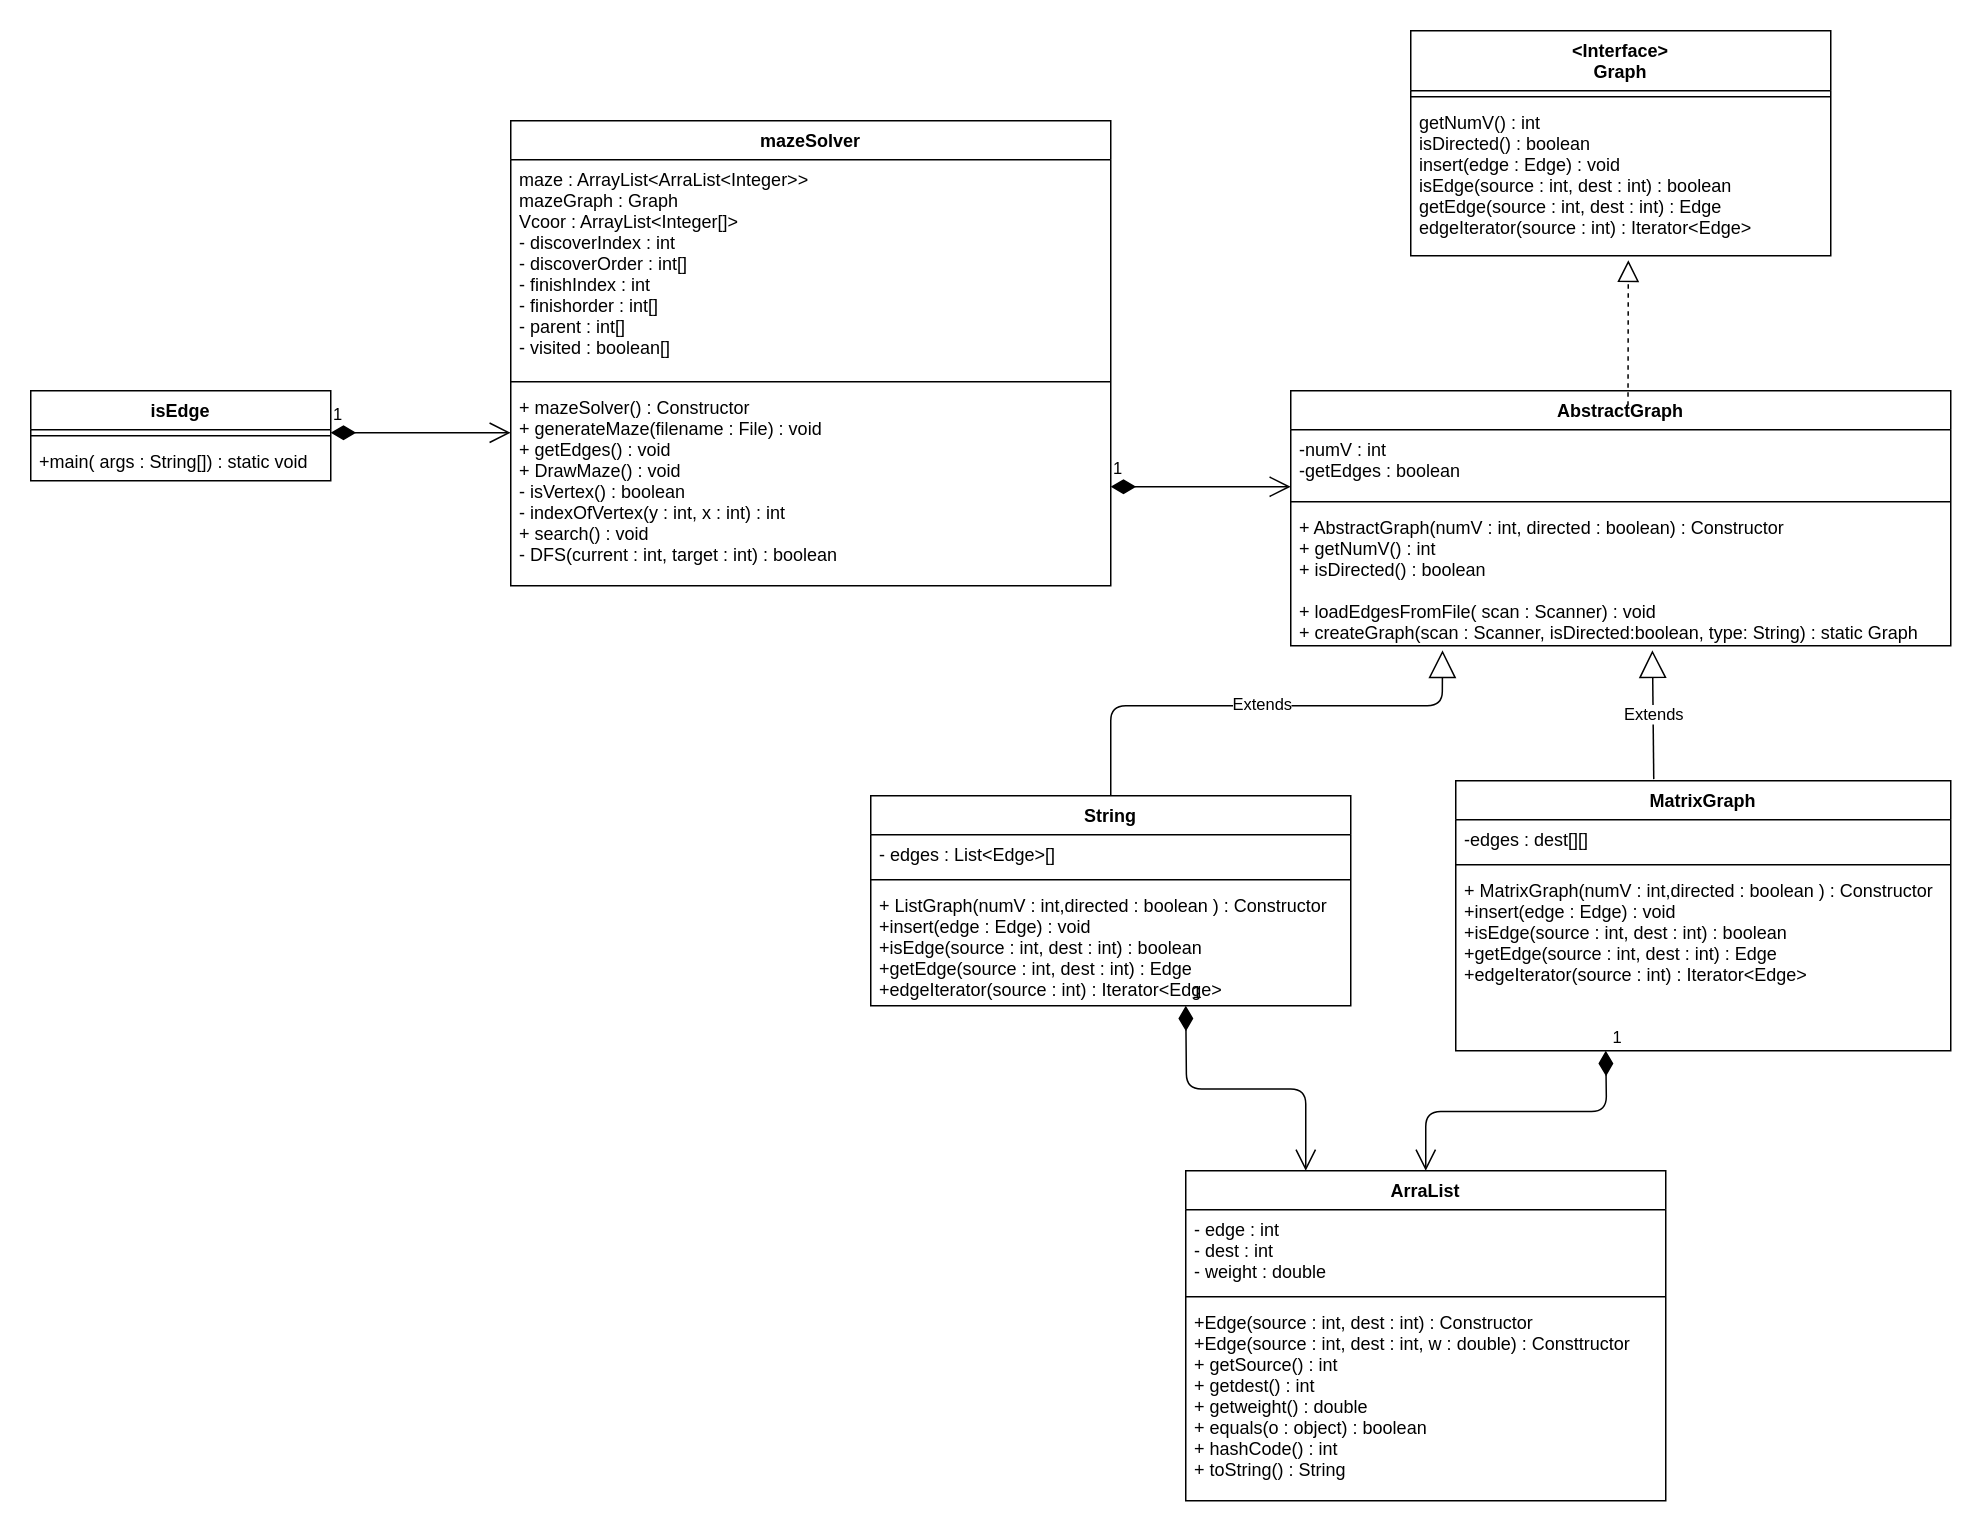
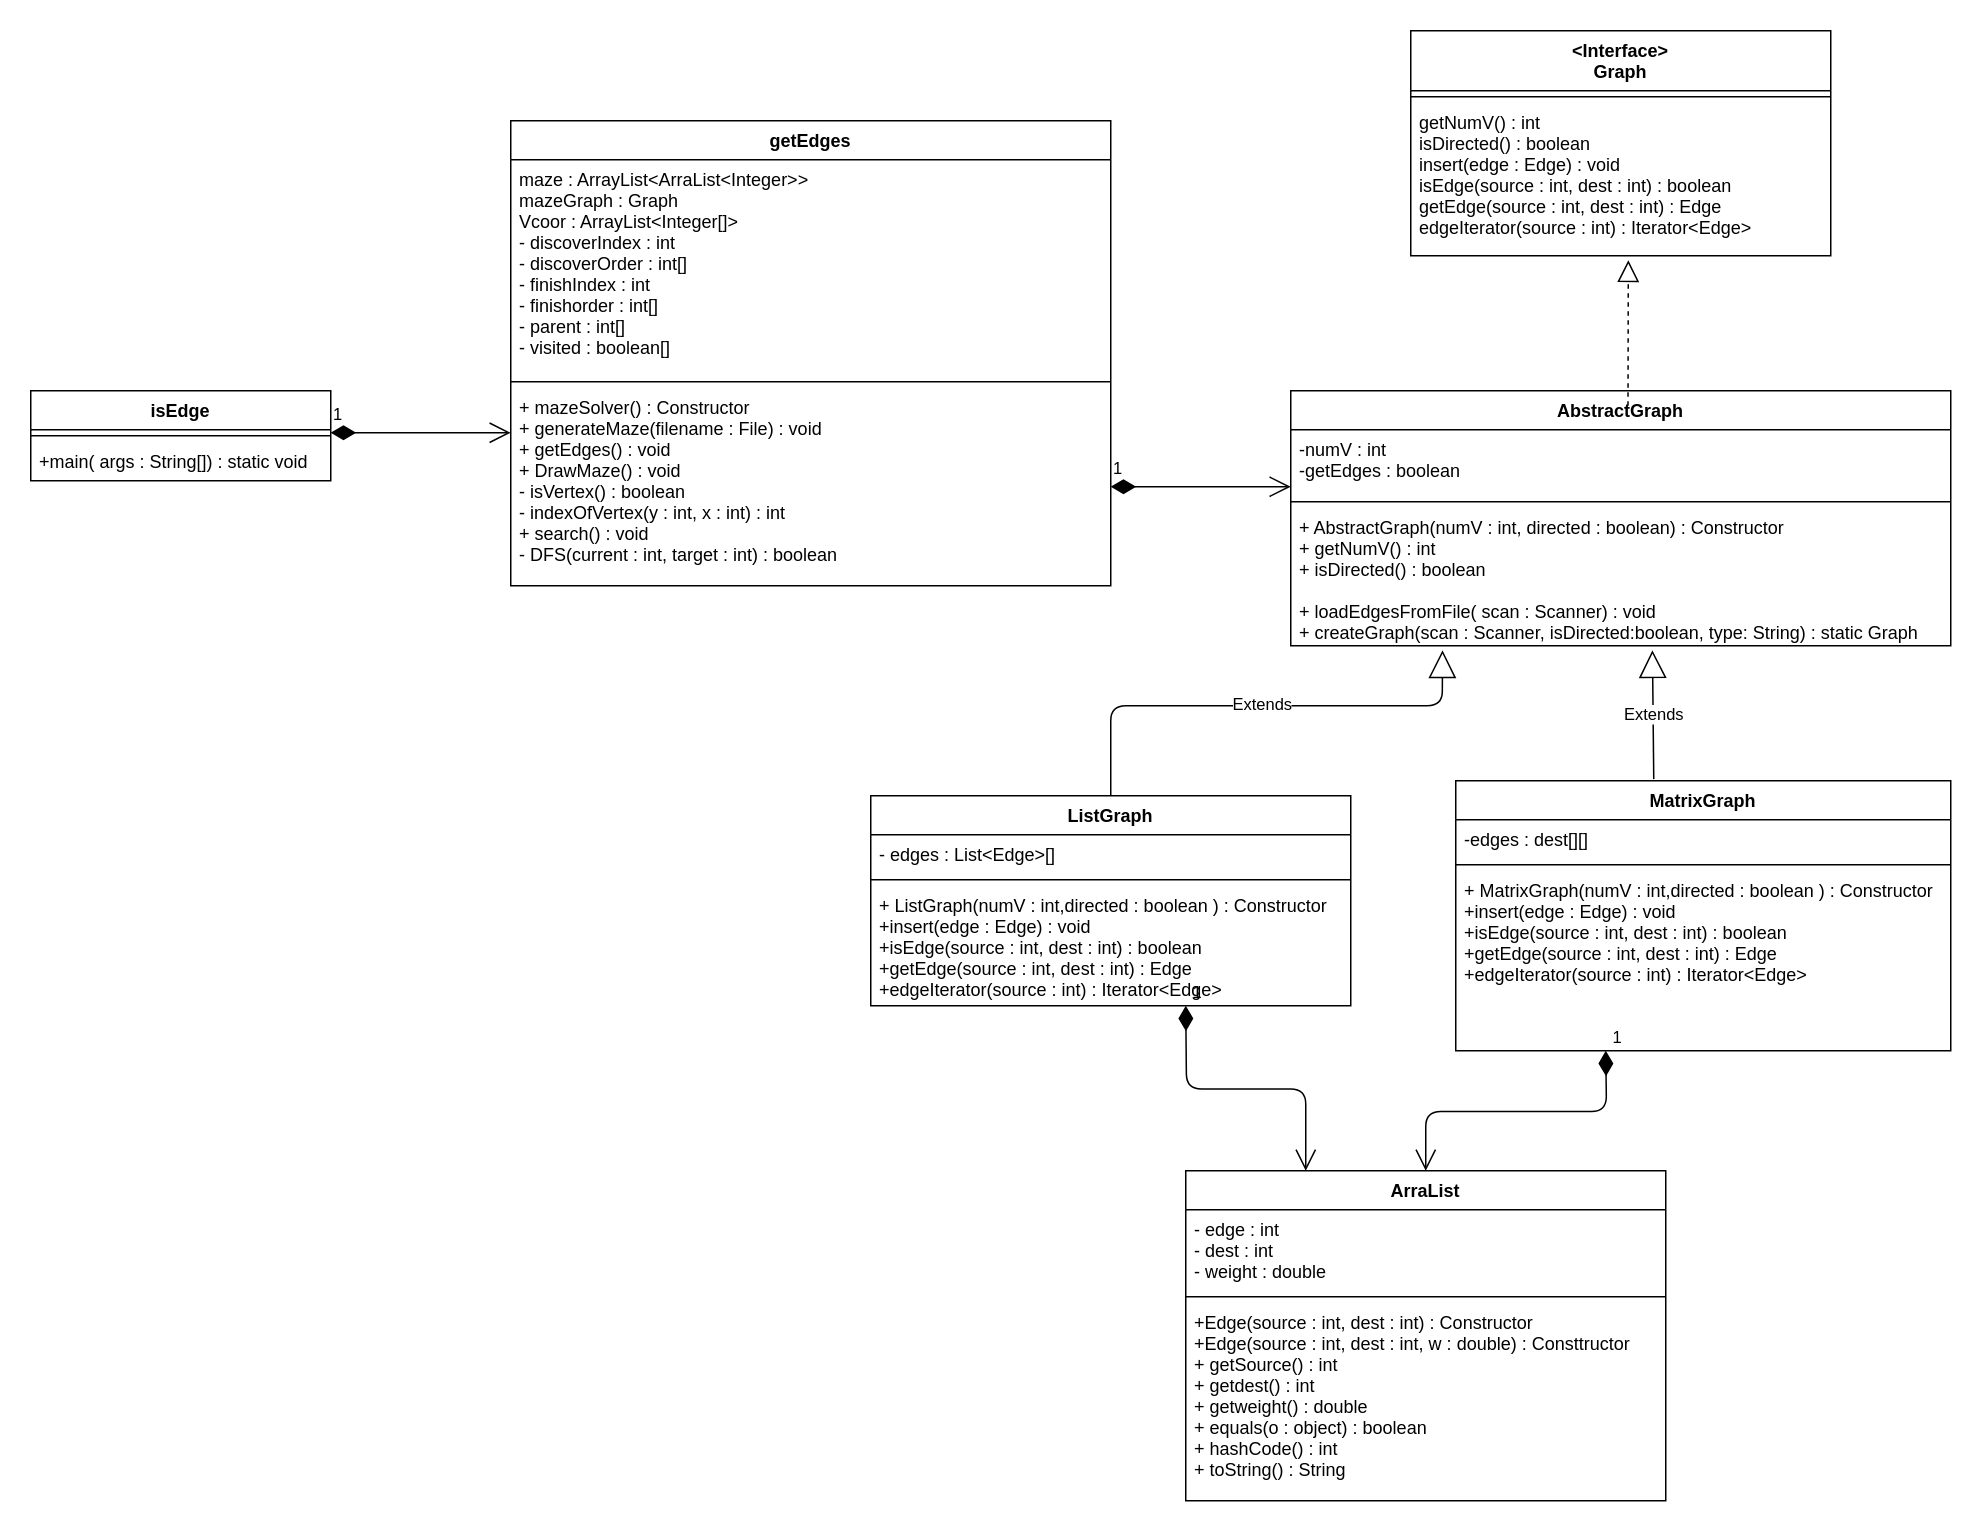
node "mazeSolver": label "mazeSolver" -> "getEdges"
node "String": label "String" -> "ListGraph"
